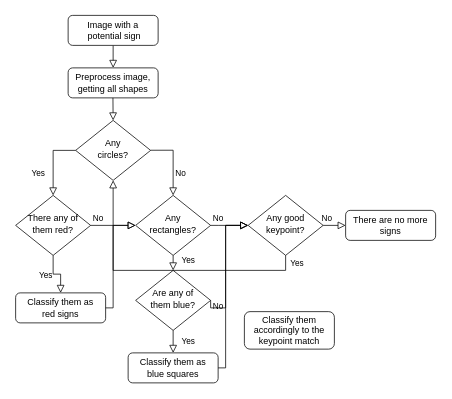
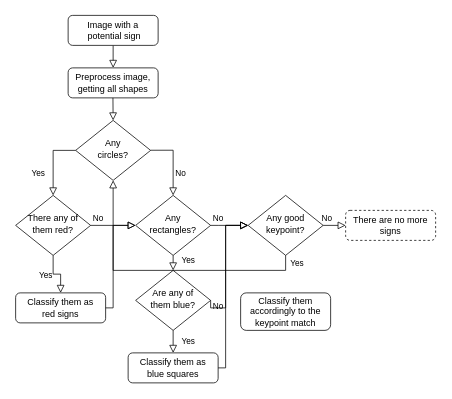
node "There are no more signs": style solid -> dashed
node "Classify them accordingly to the keypoint match": moved (289, 330) -> (285, 312)
